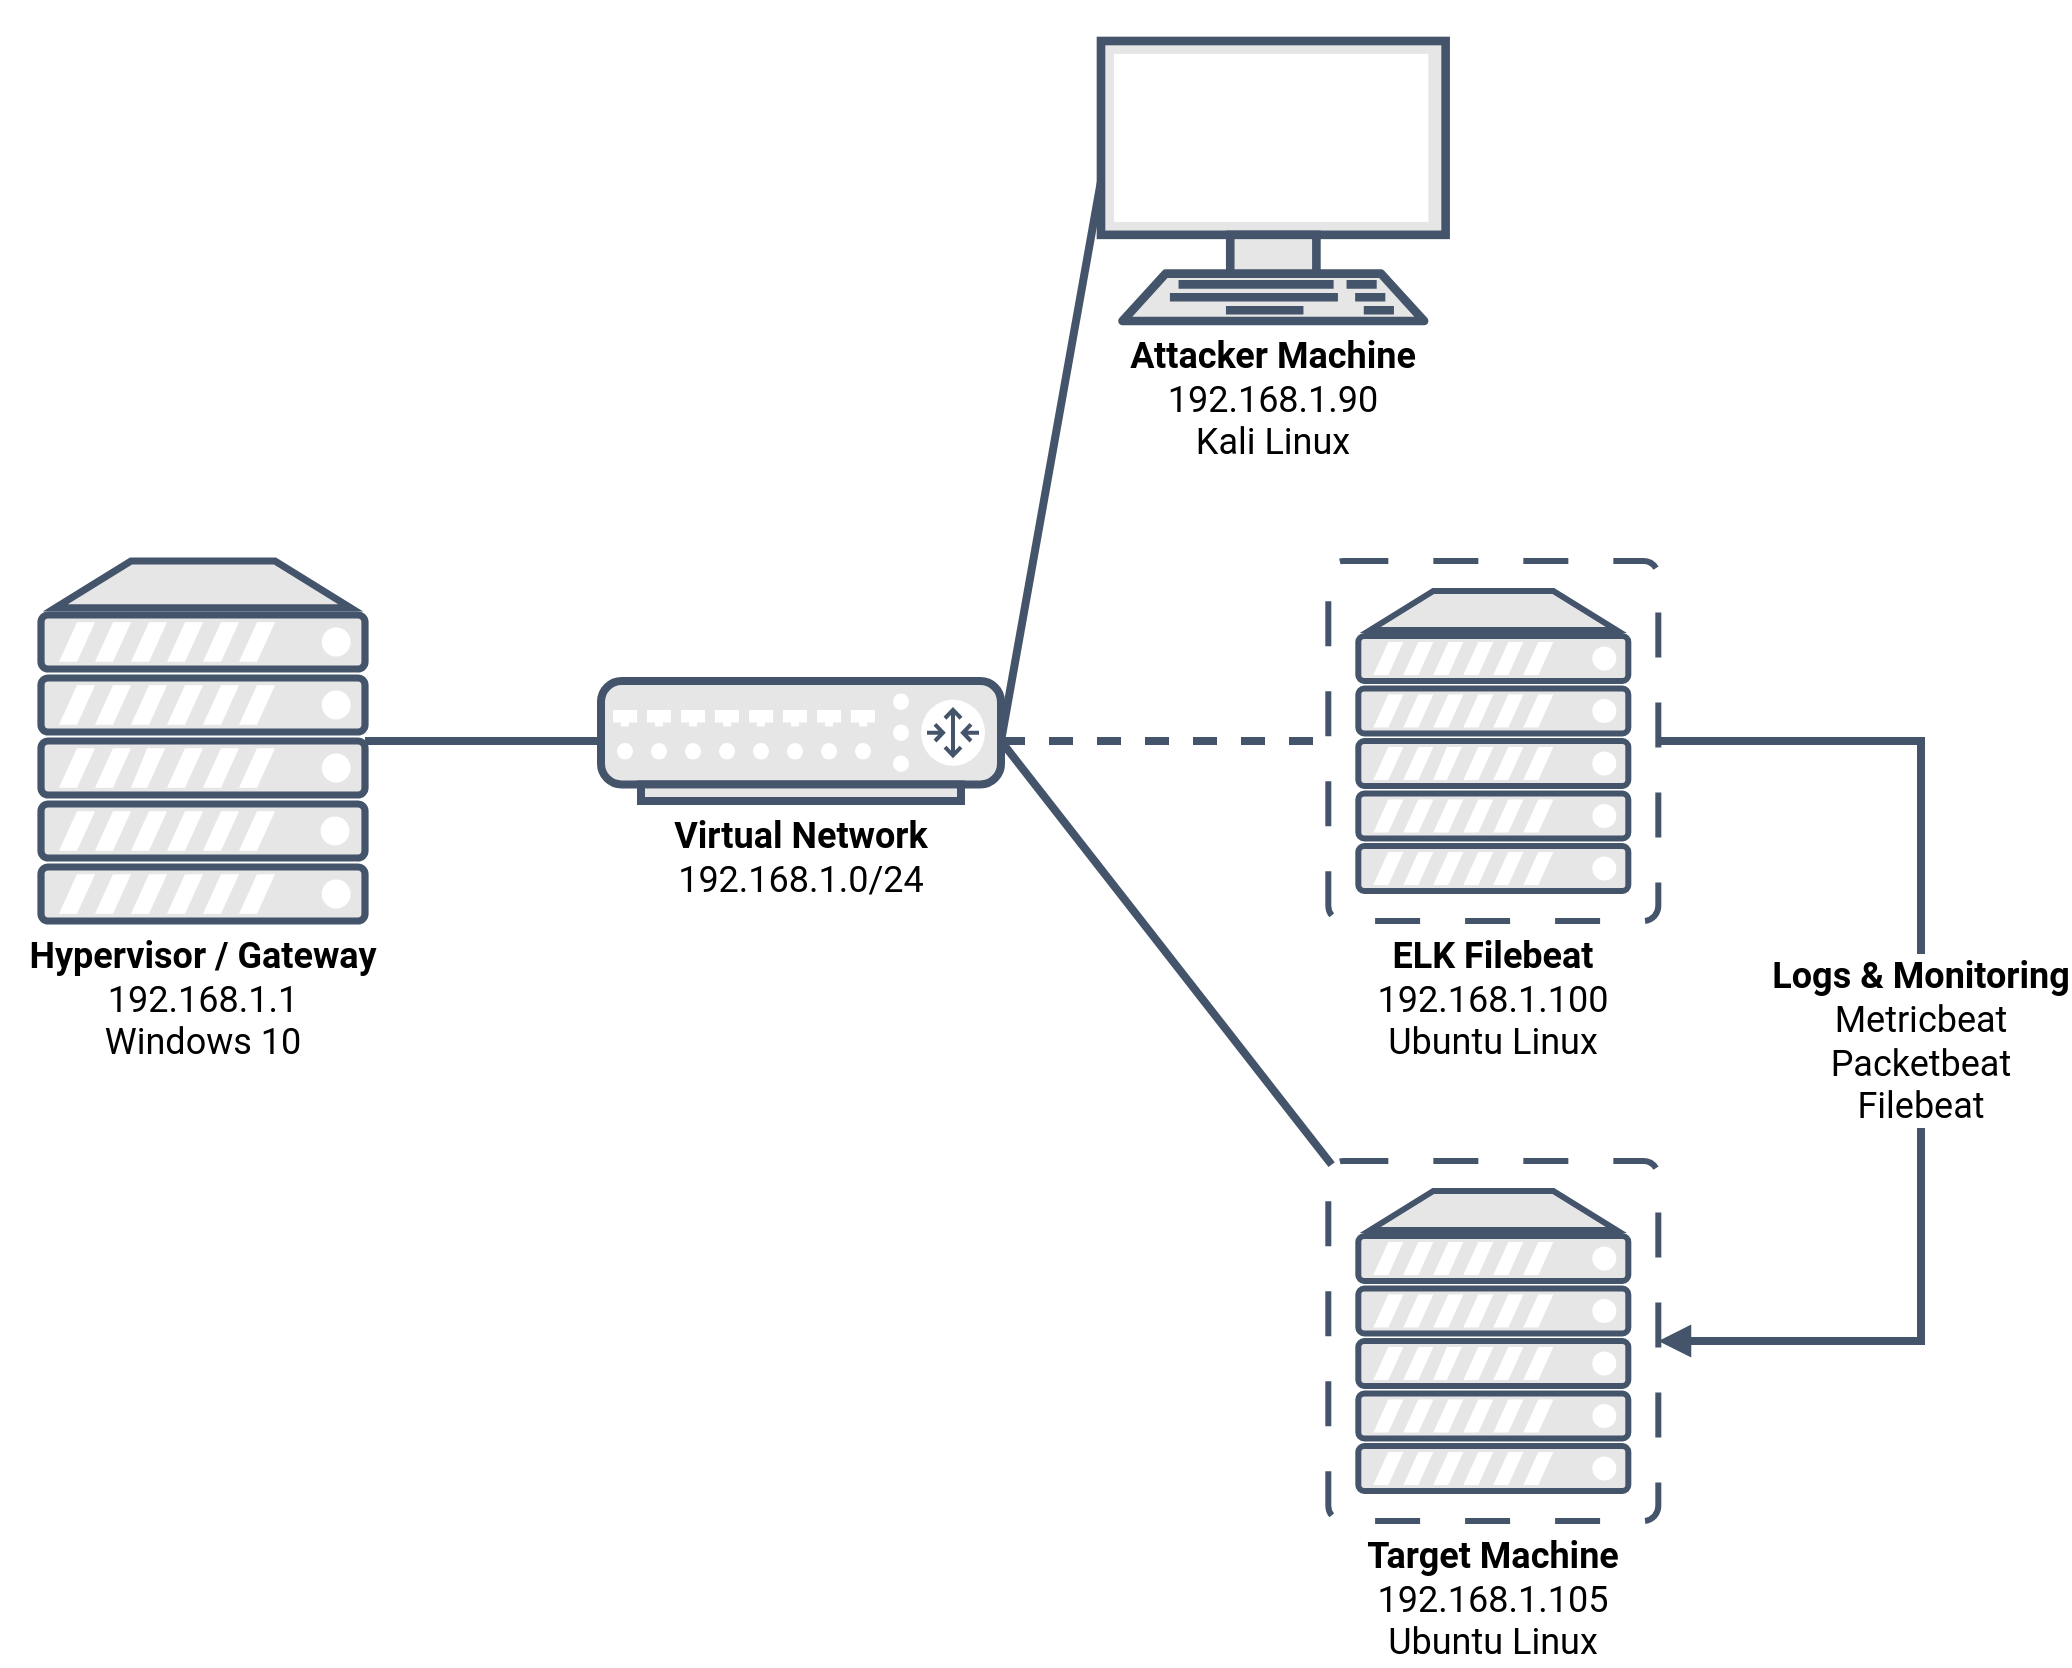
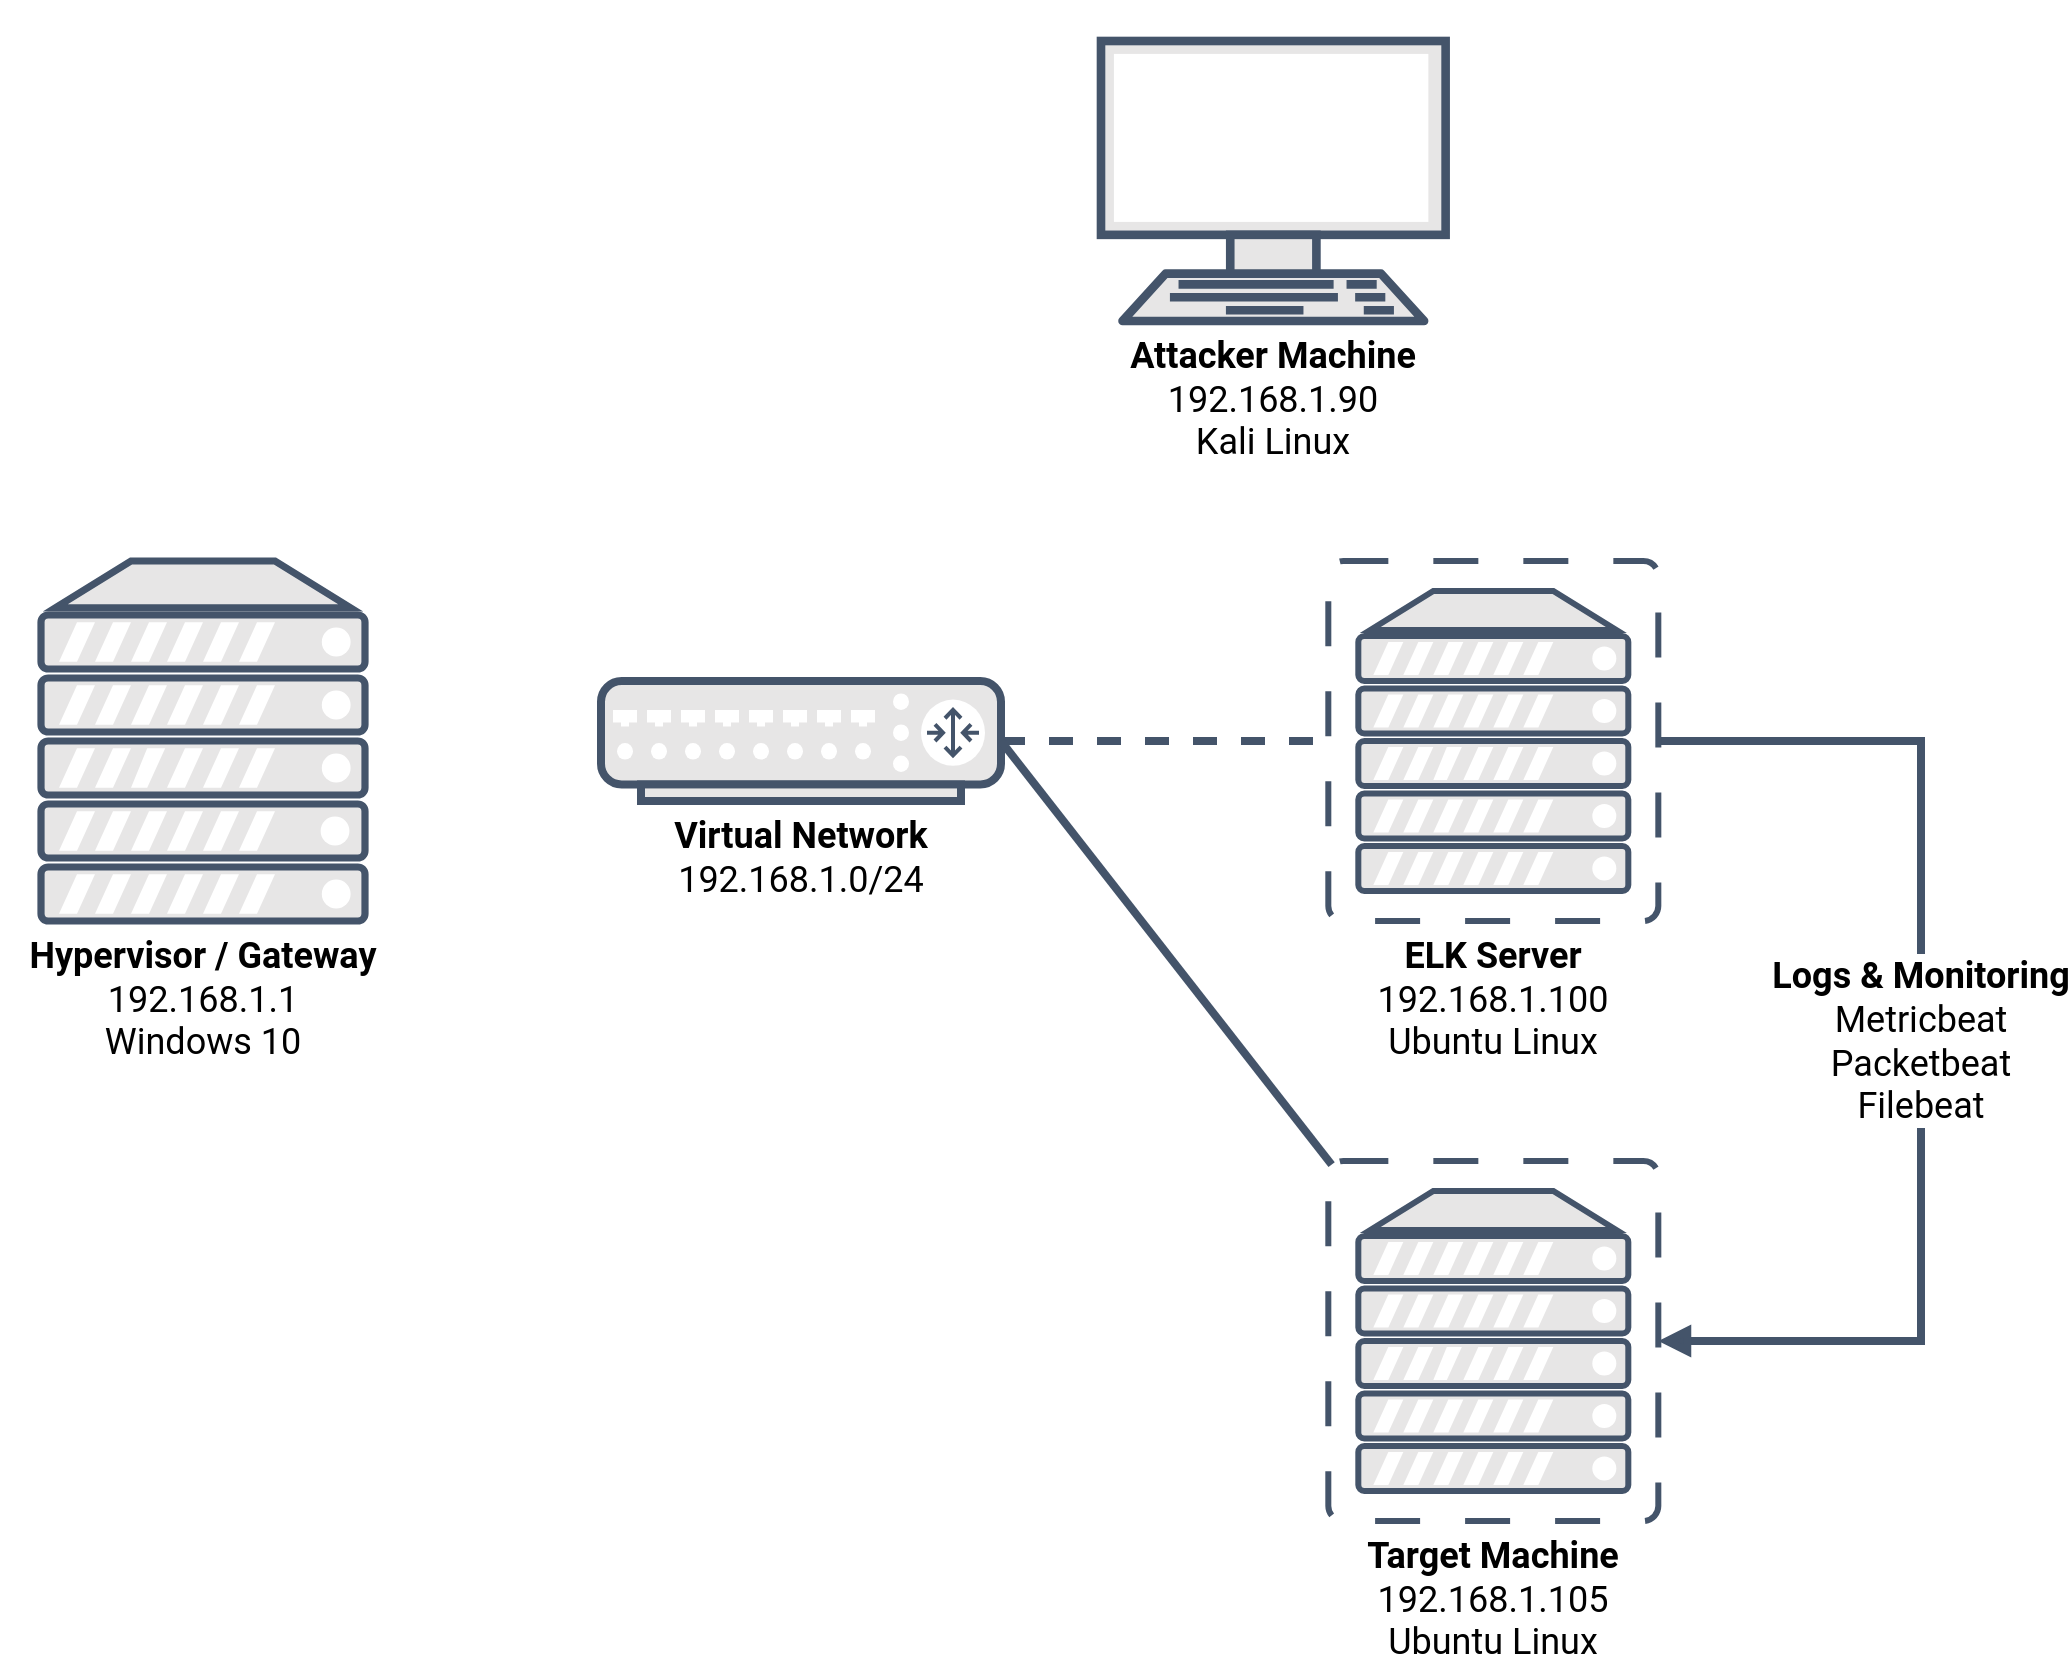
edge "Attacker Machine192.168.1.90Kali Linux" -- "Virtual Network 192.168.1.0/24": removed
edge "Hypervisor / Gateway192.168.1.1Windows 10" -- "Virtual Network 192.168.1.0/24": removed
node "ELK Filebeat 192.168.1.100 Ubuntu Linux": label "ELK Filebeat 192.168.1.100 Ubuntu Linux" -> "ELK Server 192.168.1.100 Ubuntu Linux"
